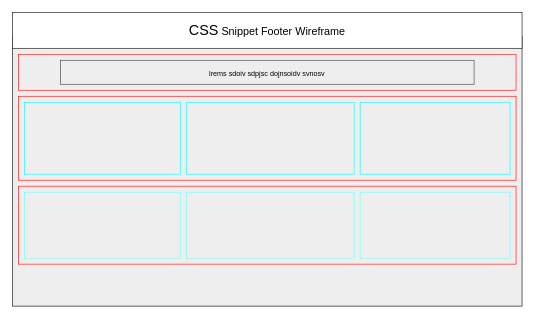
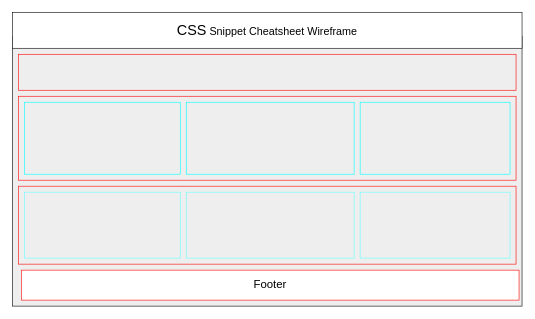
node "CSS Snippet Footer Wireframe": label "CSS Snippet Footer Wireframe" -> "CSS Snippet Cheatsheet Wireframe"
node "lrems sdoiv sdpjsc dojnsoidv svnosv": removed
node "Footer": added
